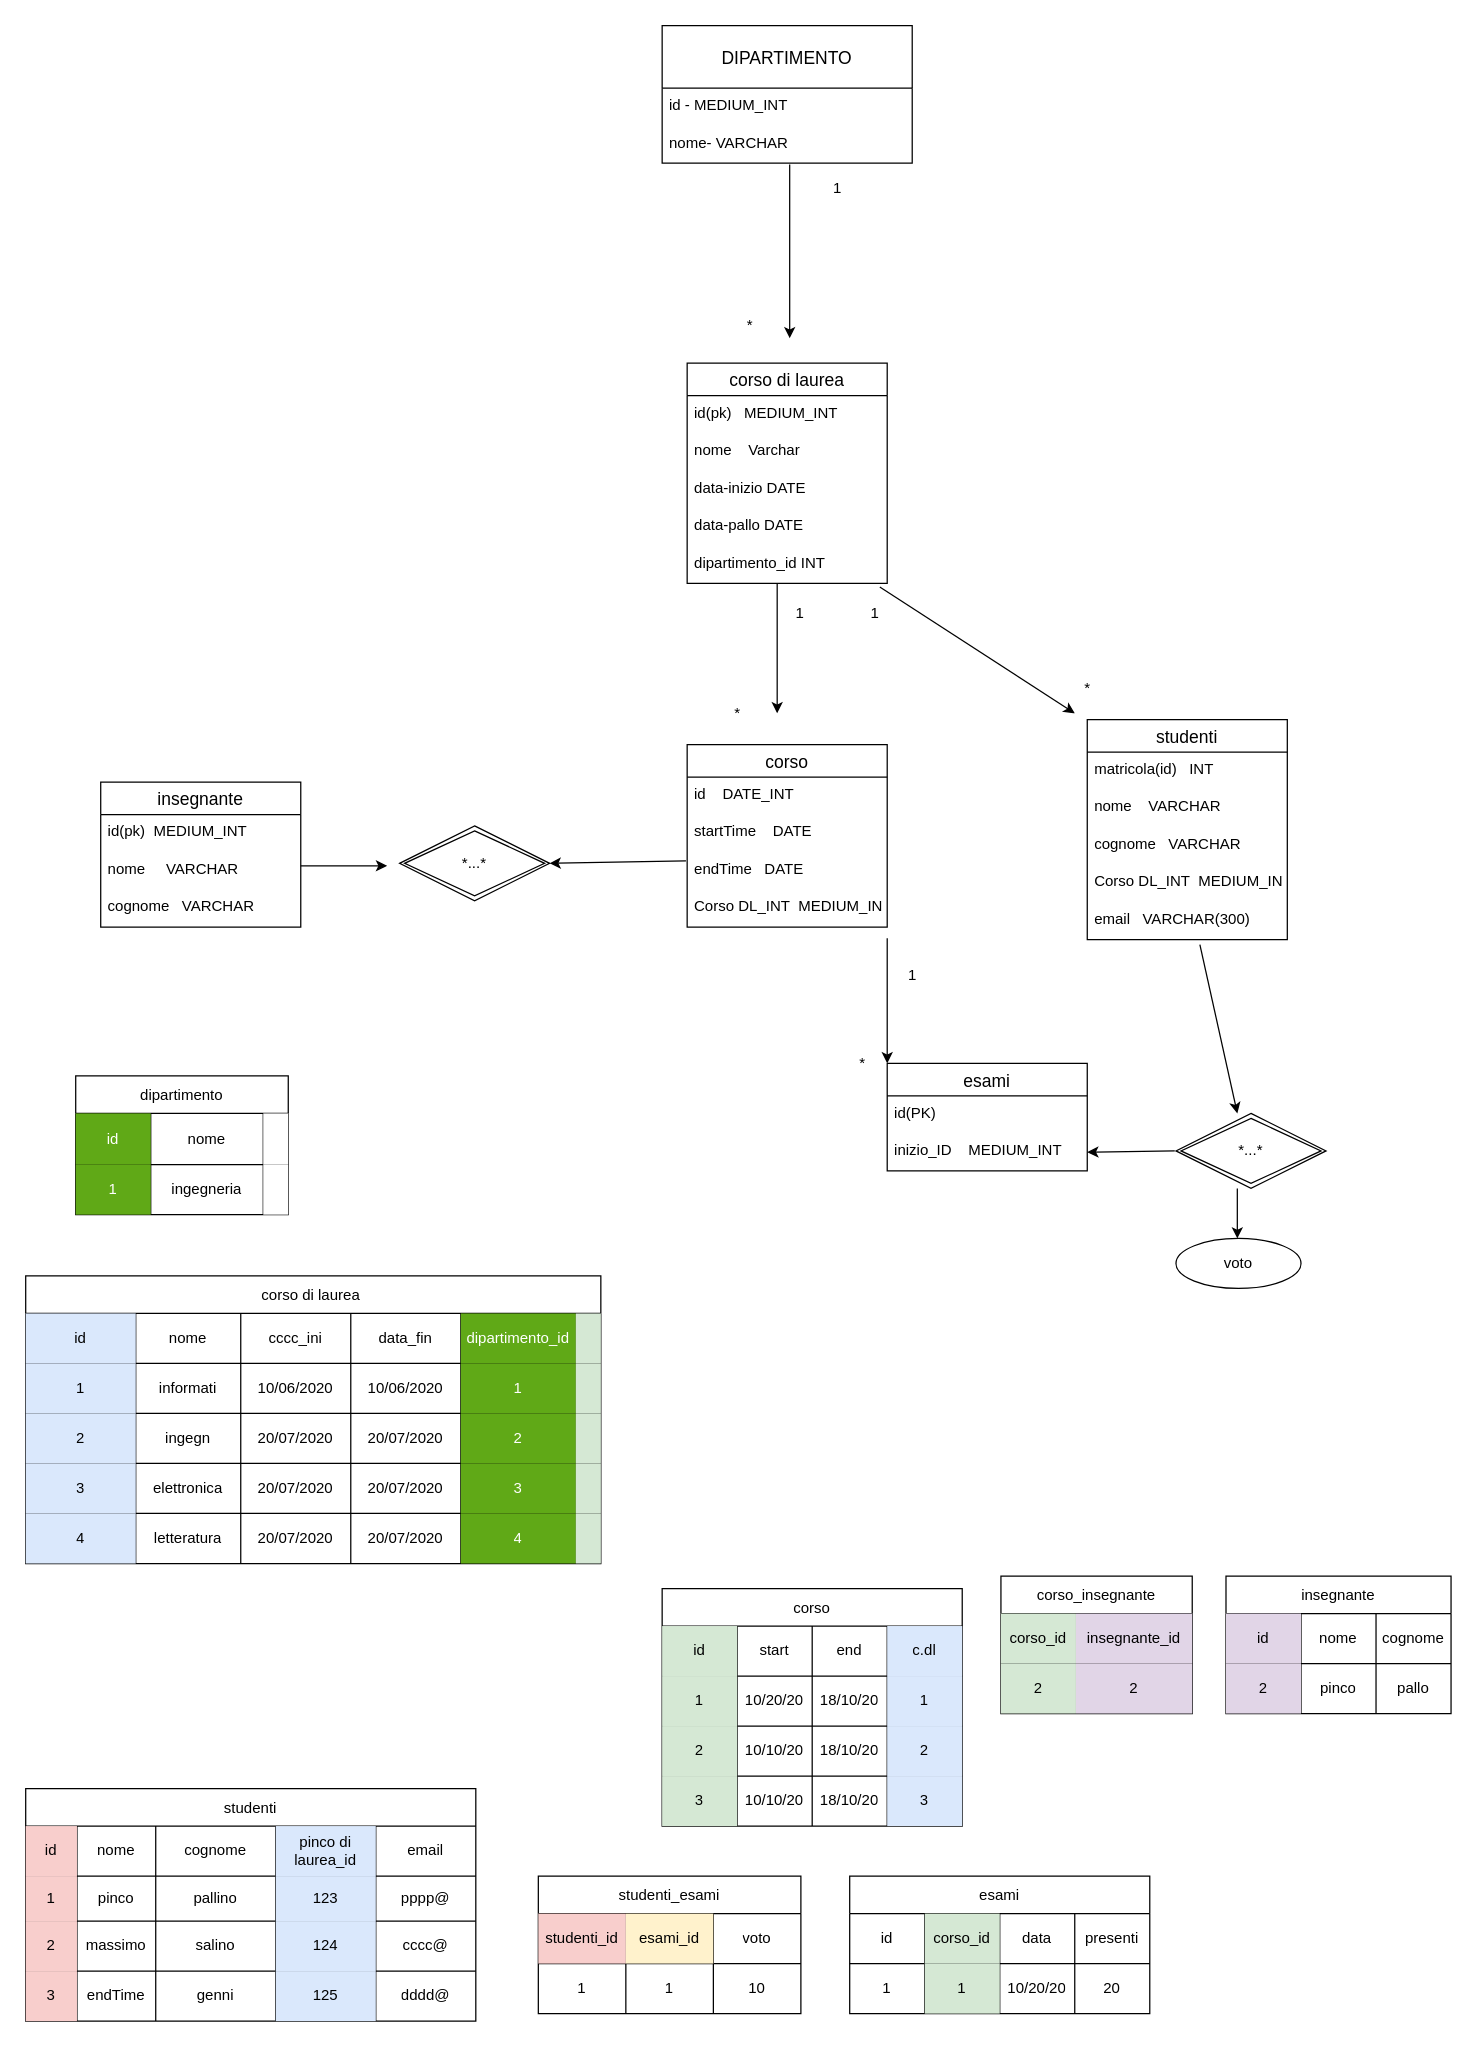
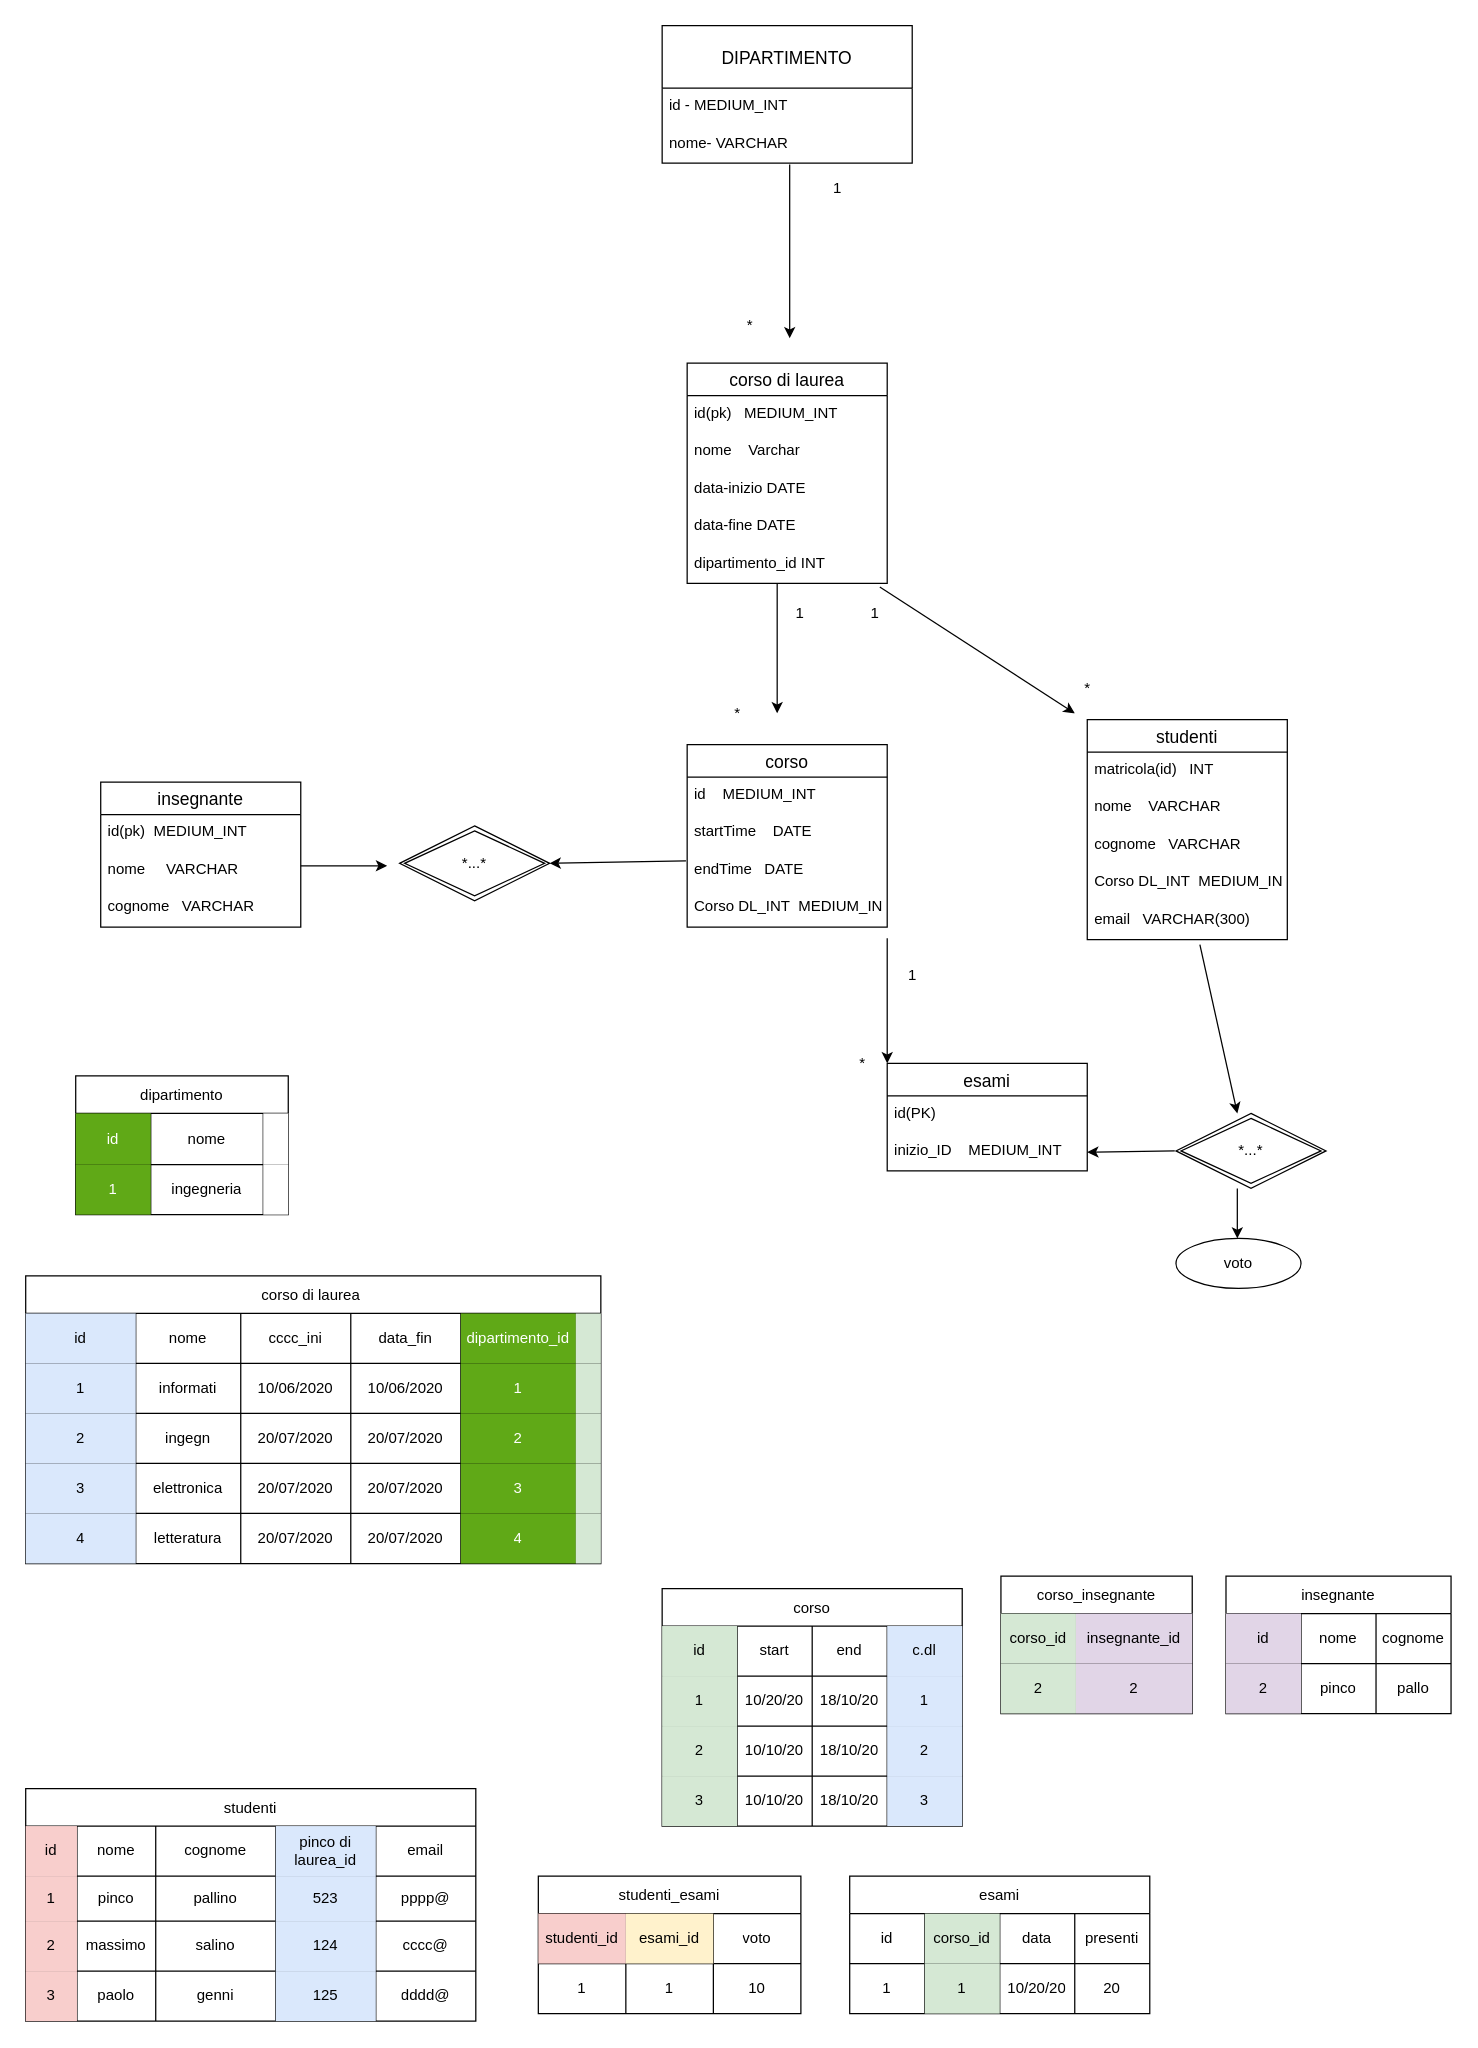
node "data-pallo DATE": label "data-pallo DATE" -> "data-fine DATE"
node "id DATE_INT": label "id DATE_INT" -> "id MEDIUM_INT"
node "123": label "123" -> "523"
node "endTime": label "endTime" -> "paolo"
